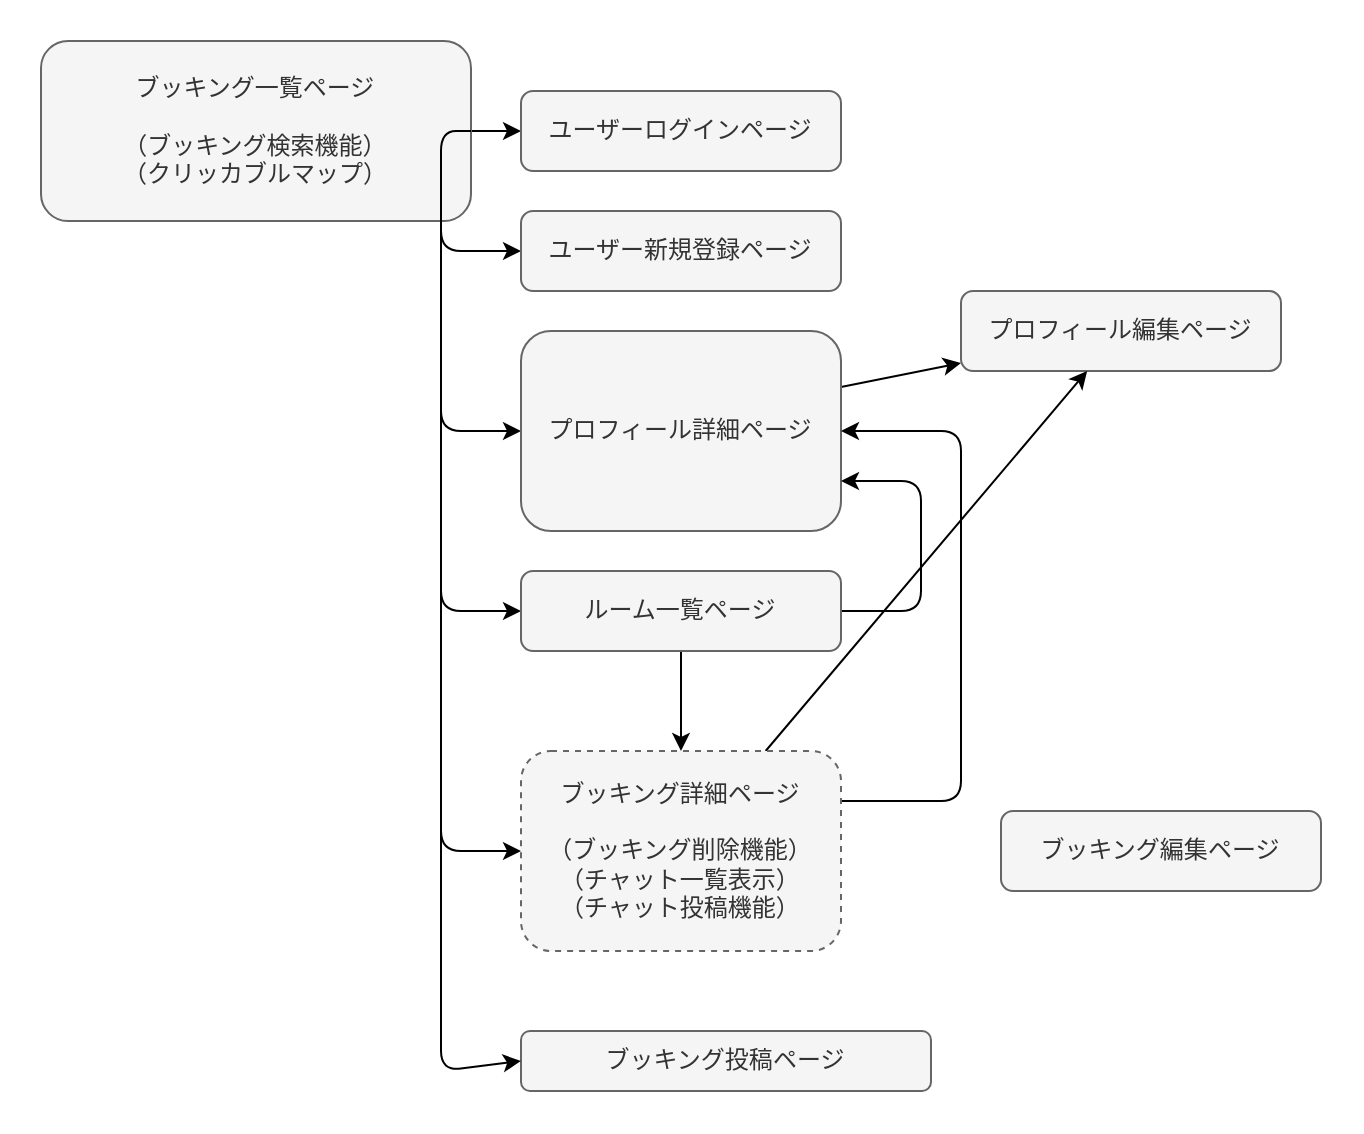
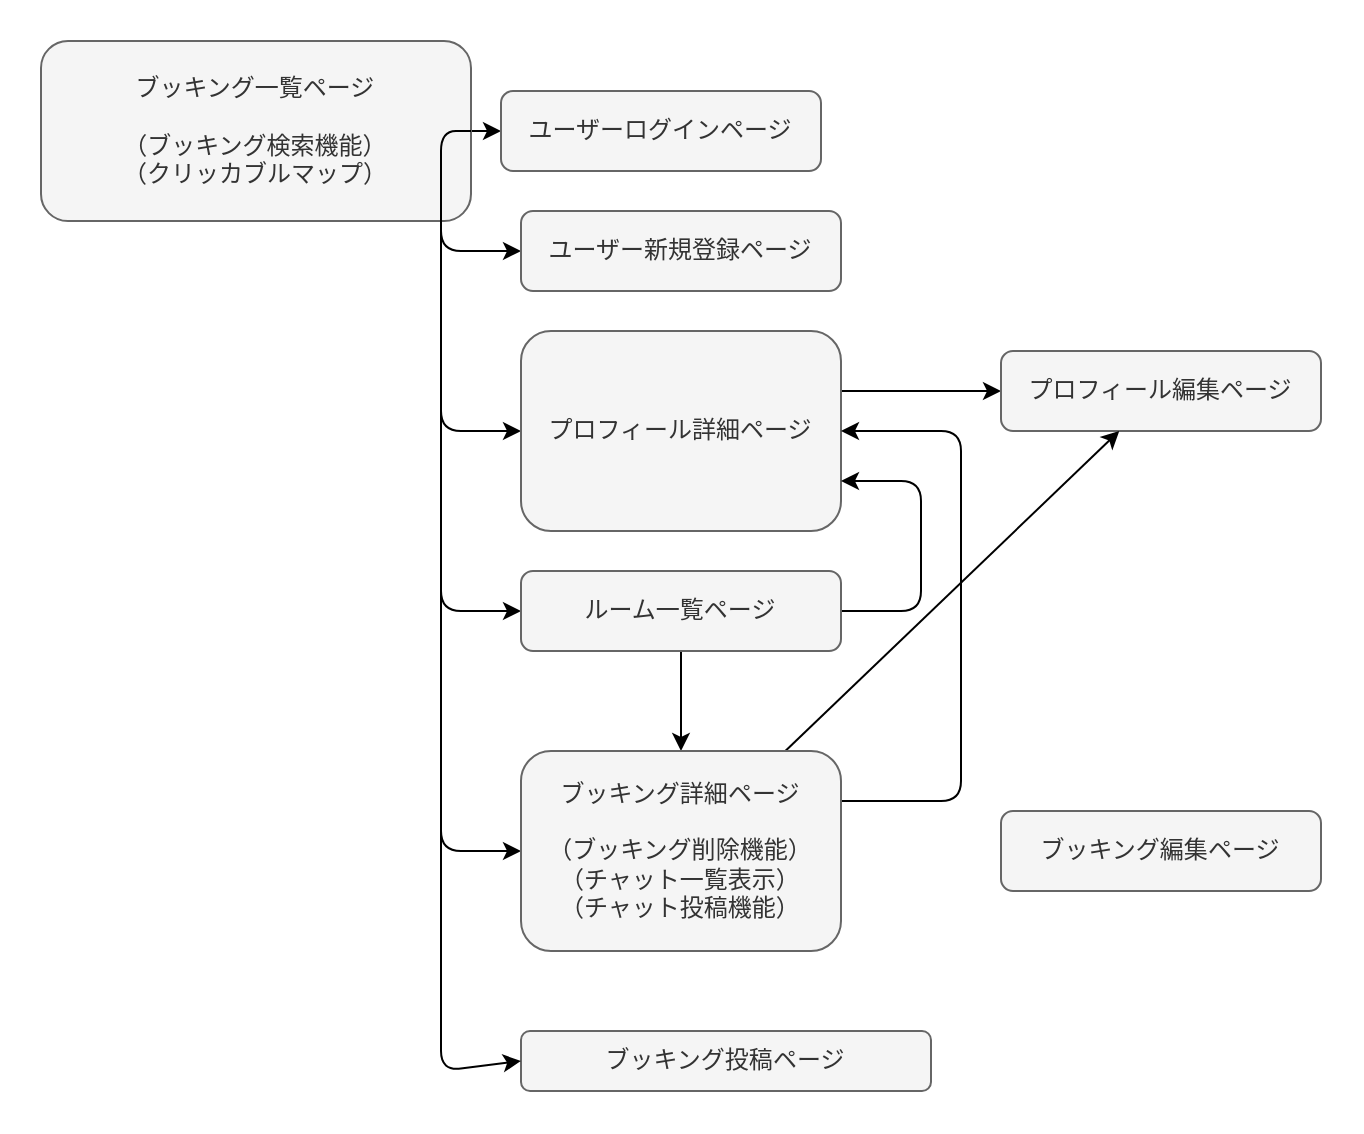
node "ユーザーログインページ": moved (681, 131) -> (661, 131)
node "プロフィール編集ページ": moved (1121, 331) -> (1161, 391)
node "ブッキング詳細ページ （ブッキング削除機能） （チャット一覧表示） （チャット投稿機能）": style dashed -> solid
